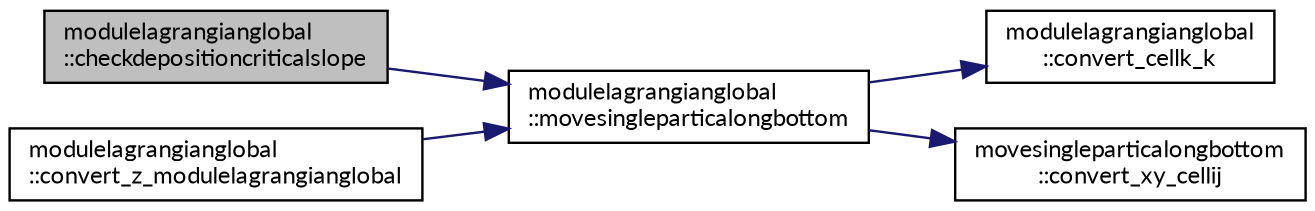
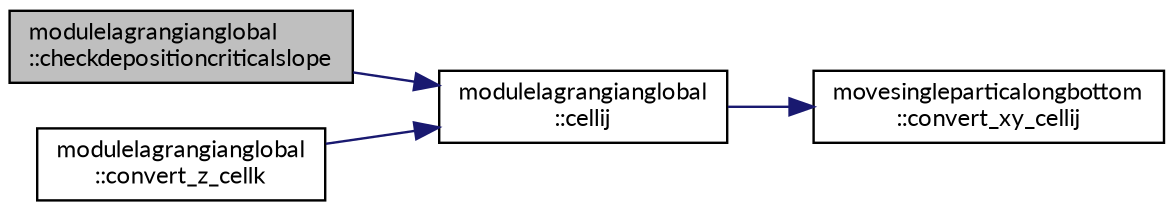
node "modulelagrangianglobal ::convert_cellk_k": removed
node "modulelagrangianglobal ::movesingleparticalongbottom": label "modulelagrangianglobal ::movesingleparticalongbottom" -> "modulelagrangianglobal ::cellij"
node "modulelagrangianglobal ::convert_z_modulelagrangianglobal": label "modulelagrangianglobal ::convert_z_modulelagrangianglobal" -> "modulelagrangianglobal ::convert_z_cellk"
